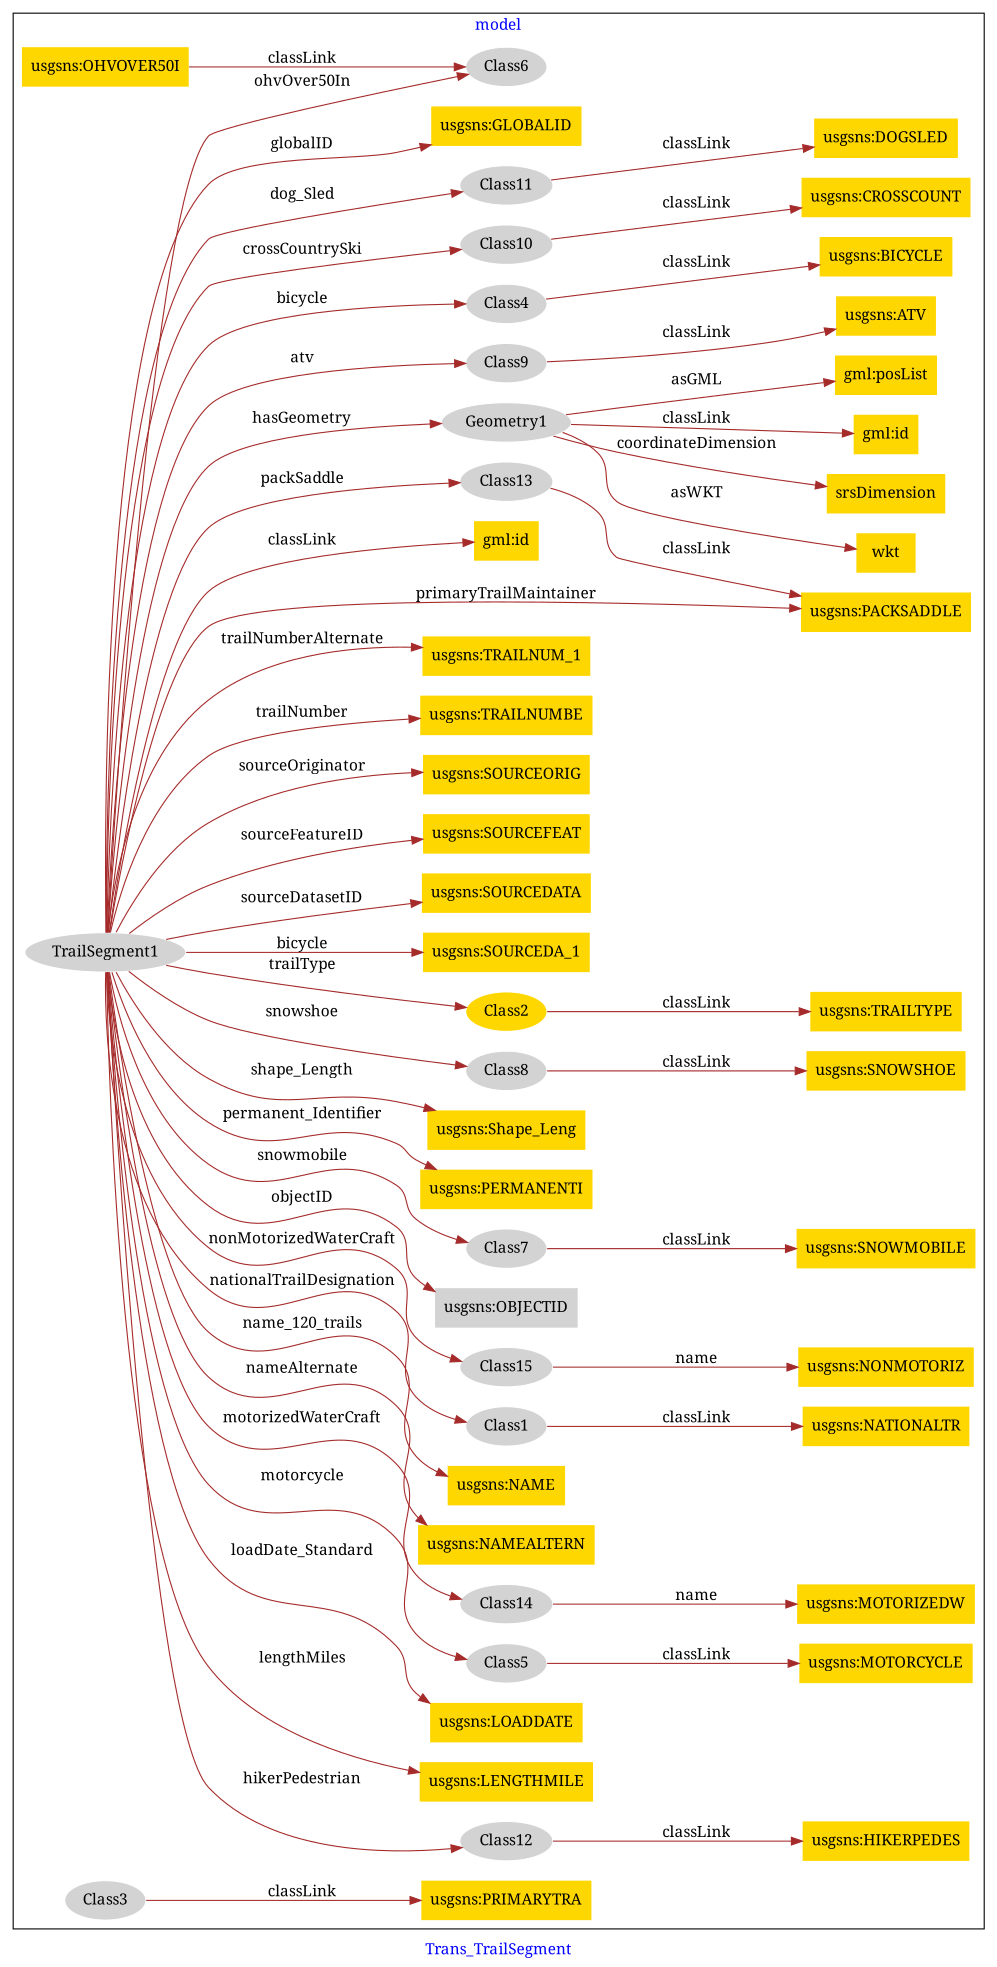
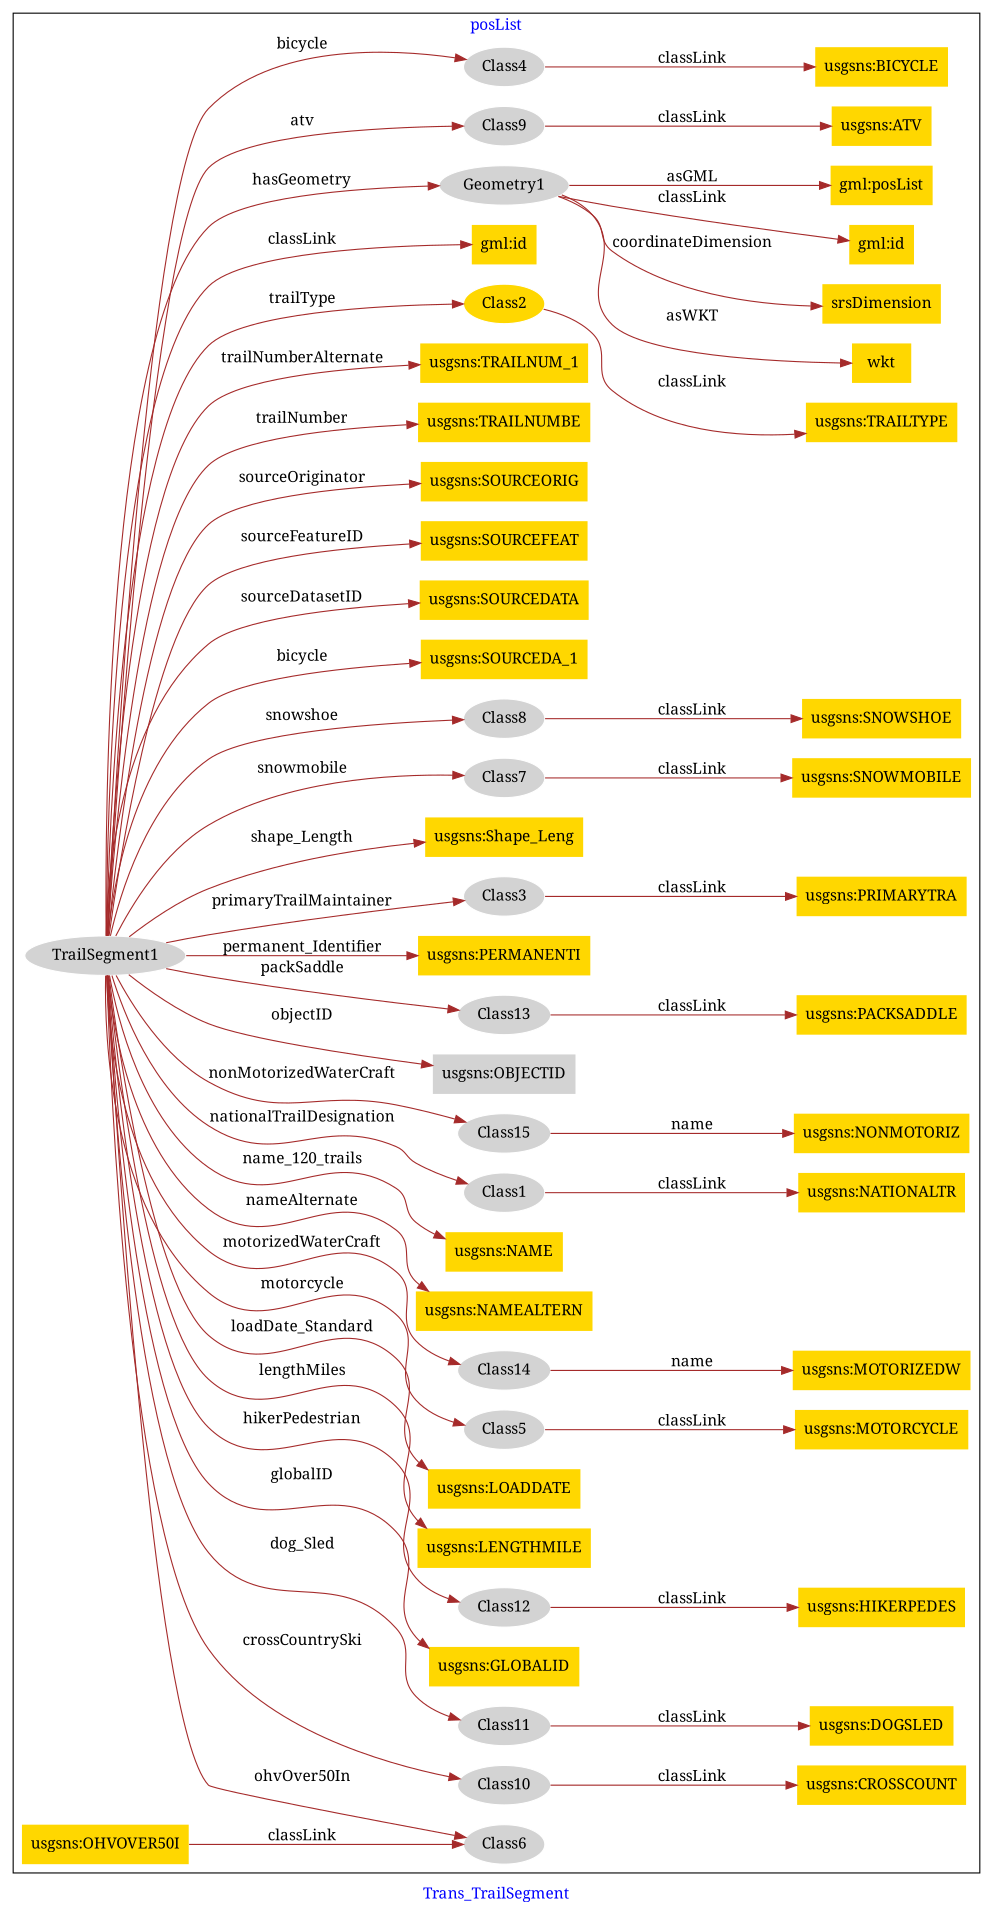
cluster "model": label "model" -> "posList"
edge "TrailSegment1" -> "usgsns:PACKSADDLE": now "TrailSegment1" -> "Class3"
